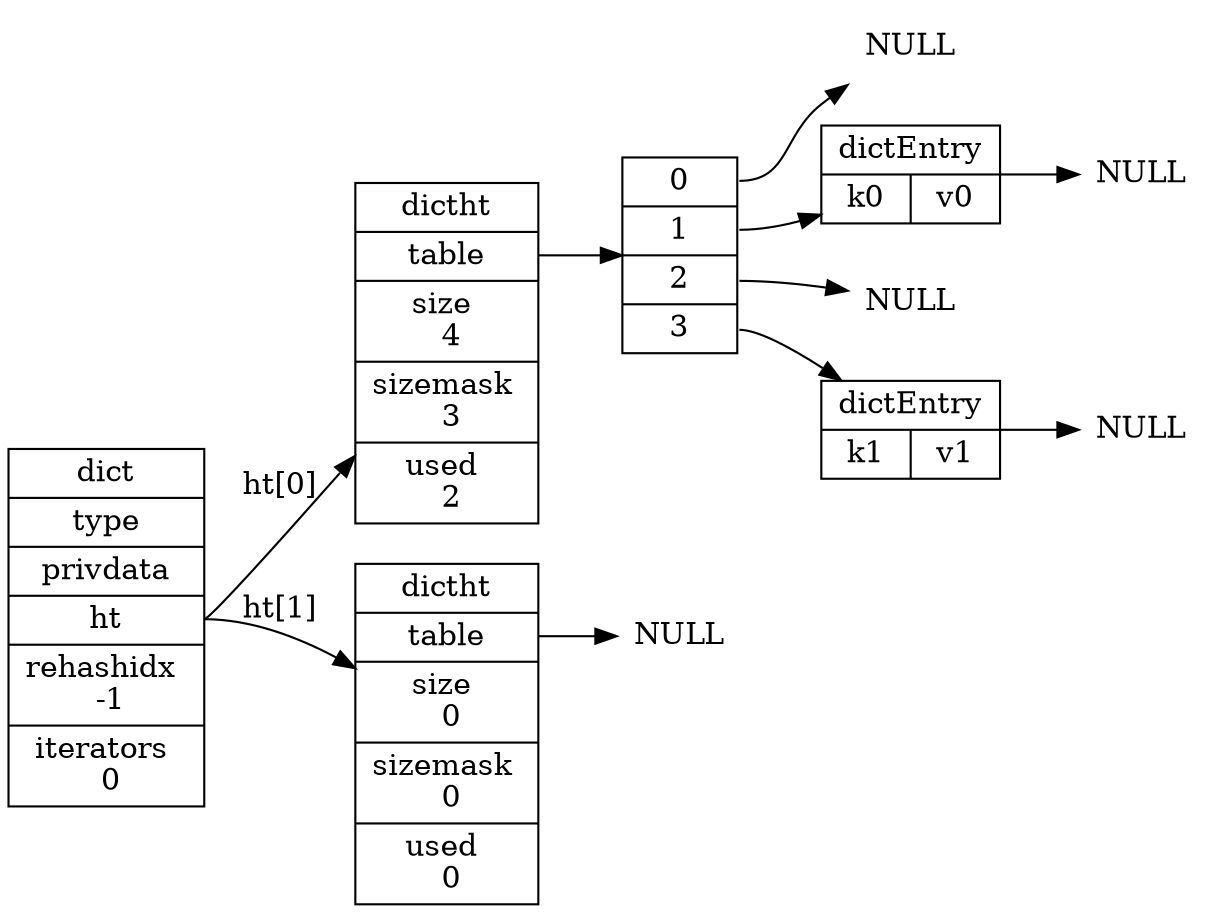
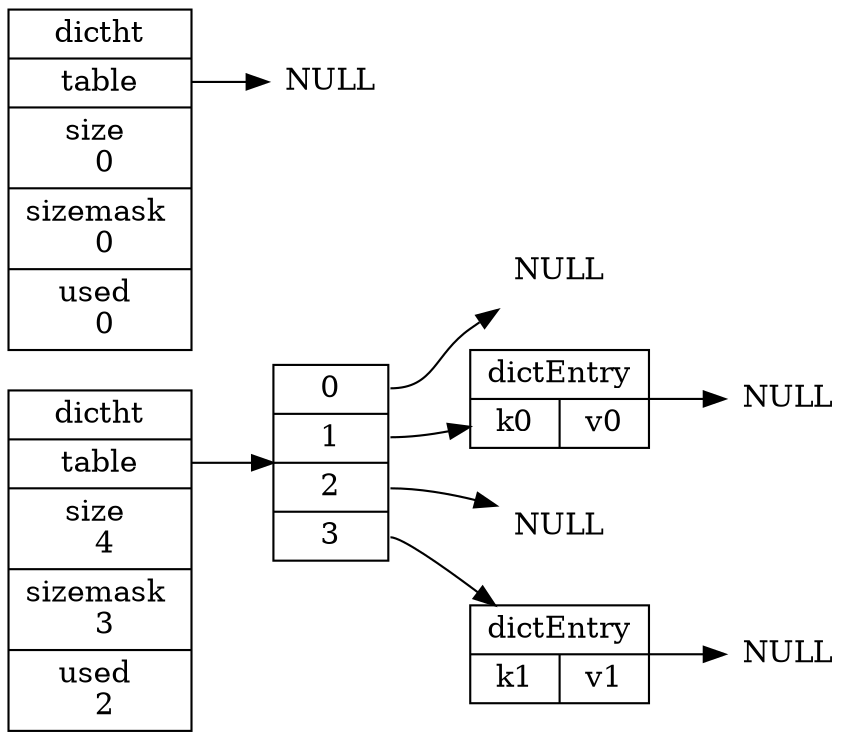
node "dict": removed
